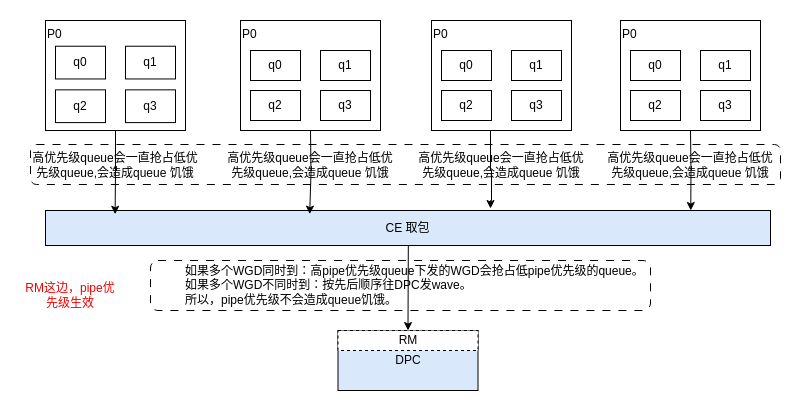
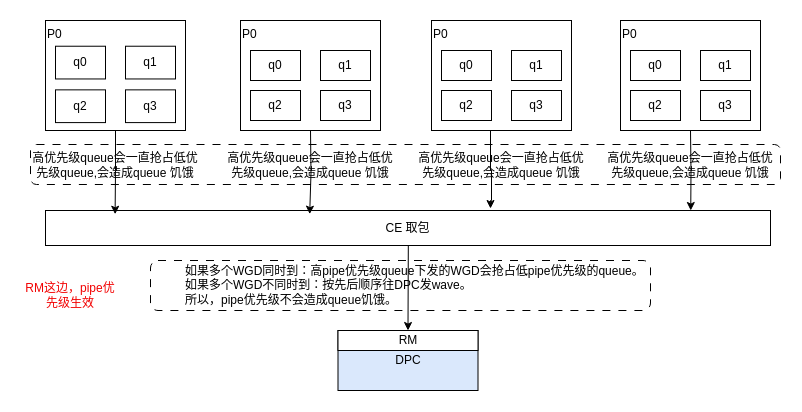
node "CE 取包": fillcolor #dae8fc -> #ffffff
node "RM": style dashed -> solid
